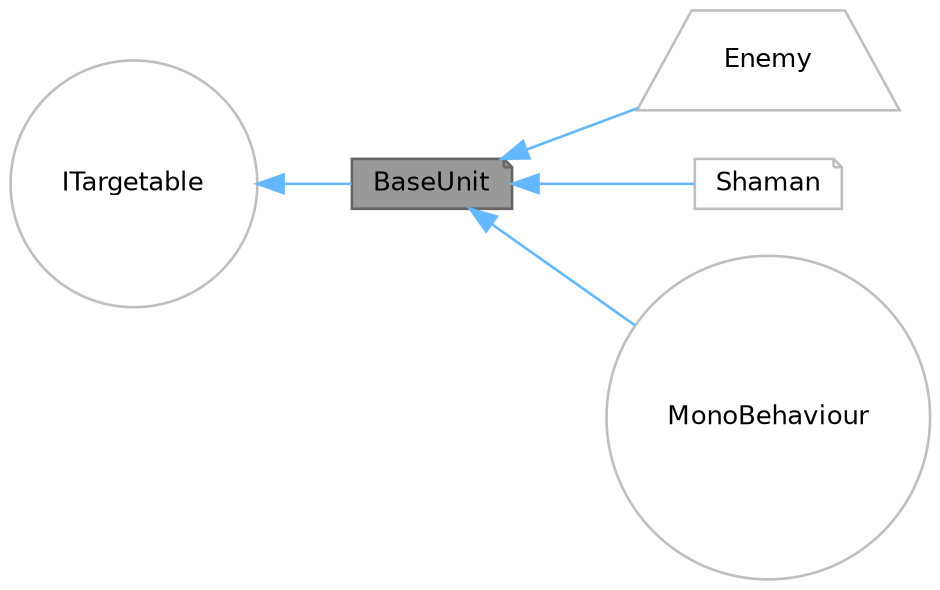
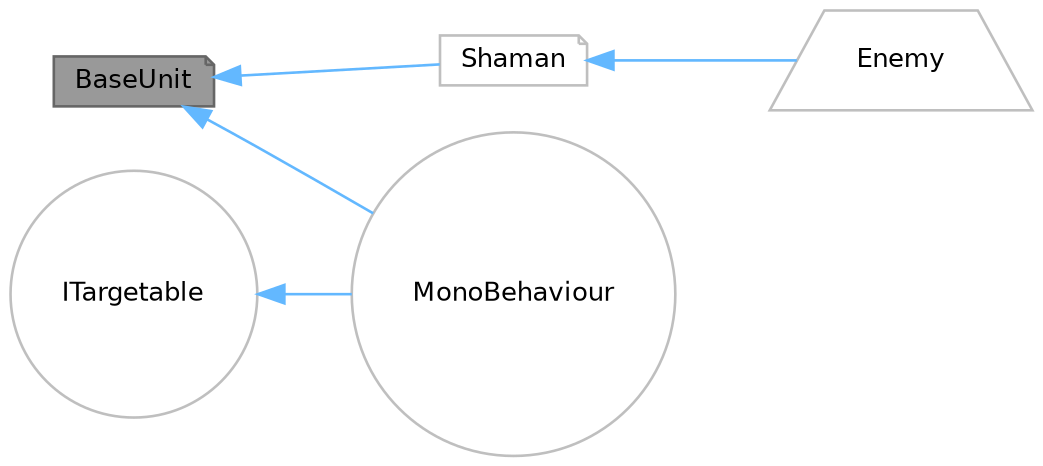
edge "Enemy" -> "BaseUnit": now "Enemy" -> "Shaman"
edge "BaseUnit" -> "ITargetable": now "MonoBehaviour" -> "ITargetable"
